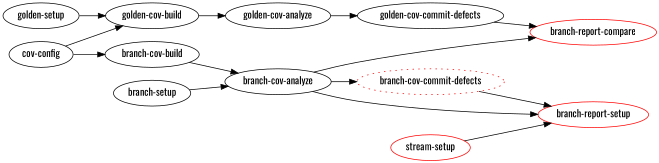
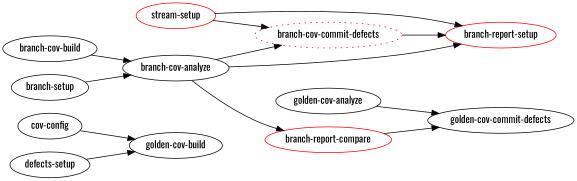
node "golden-setup": label "golden-setup" -> "defects-setup"
edge "golden-cov-build" -> "golden-cov-analyze": removed
edge "stream-setup" -> "branch-cov-commit-defects": added
edge "golden-cov-commit-defects" -> "branch-report-compare": reversed
edge "cov-config" -> "branch-cov-build": removed
